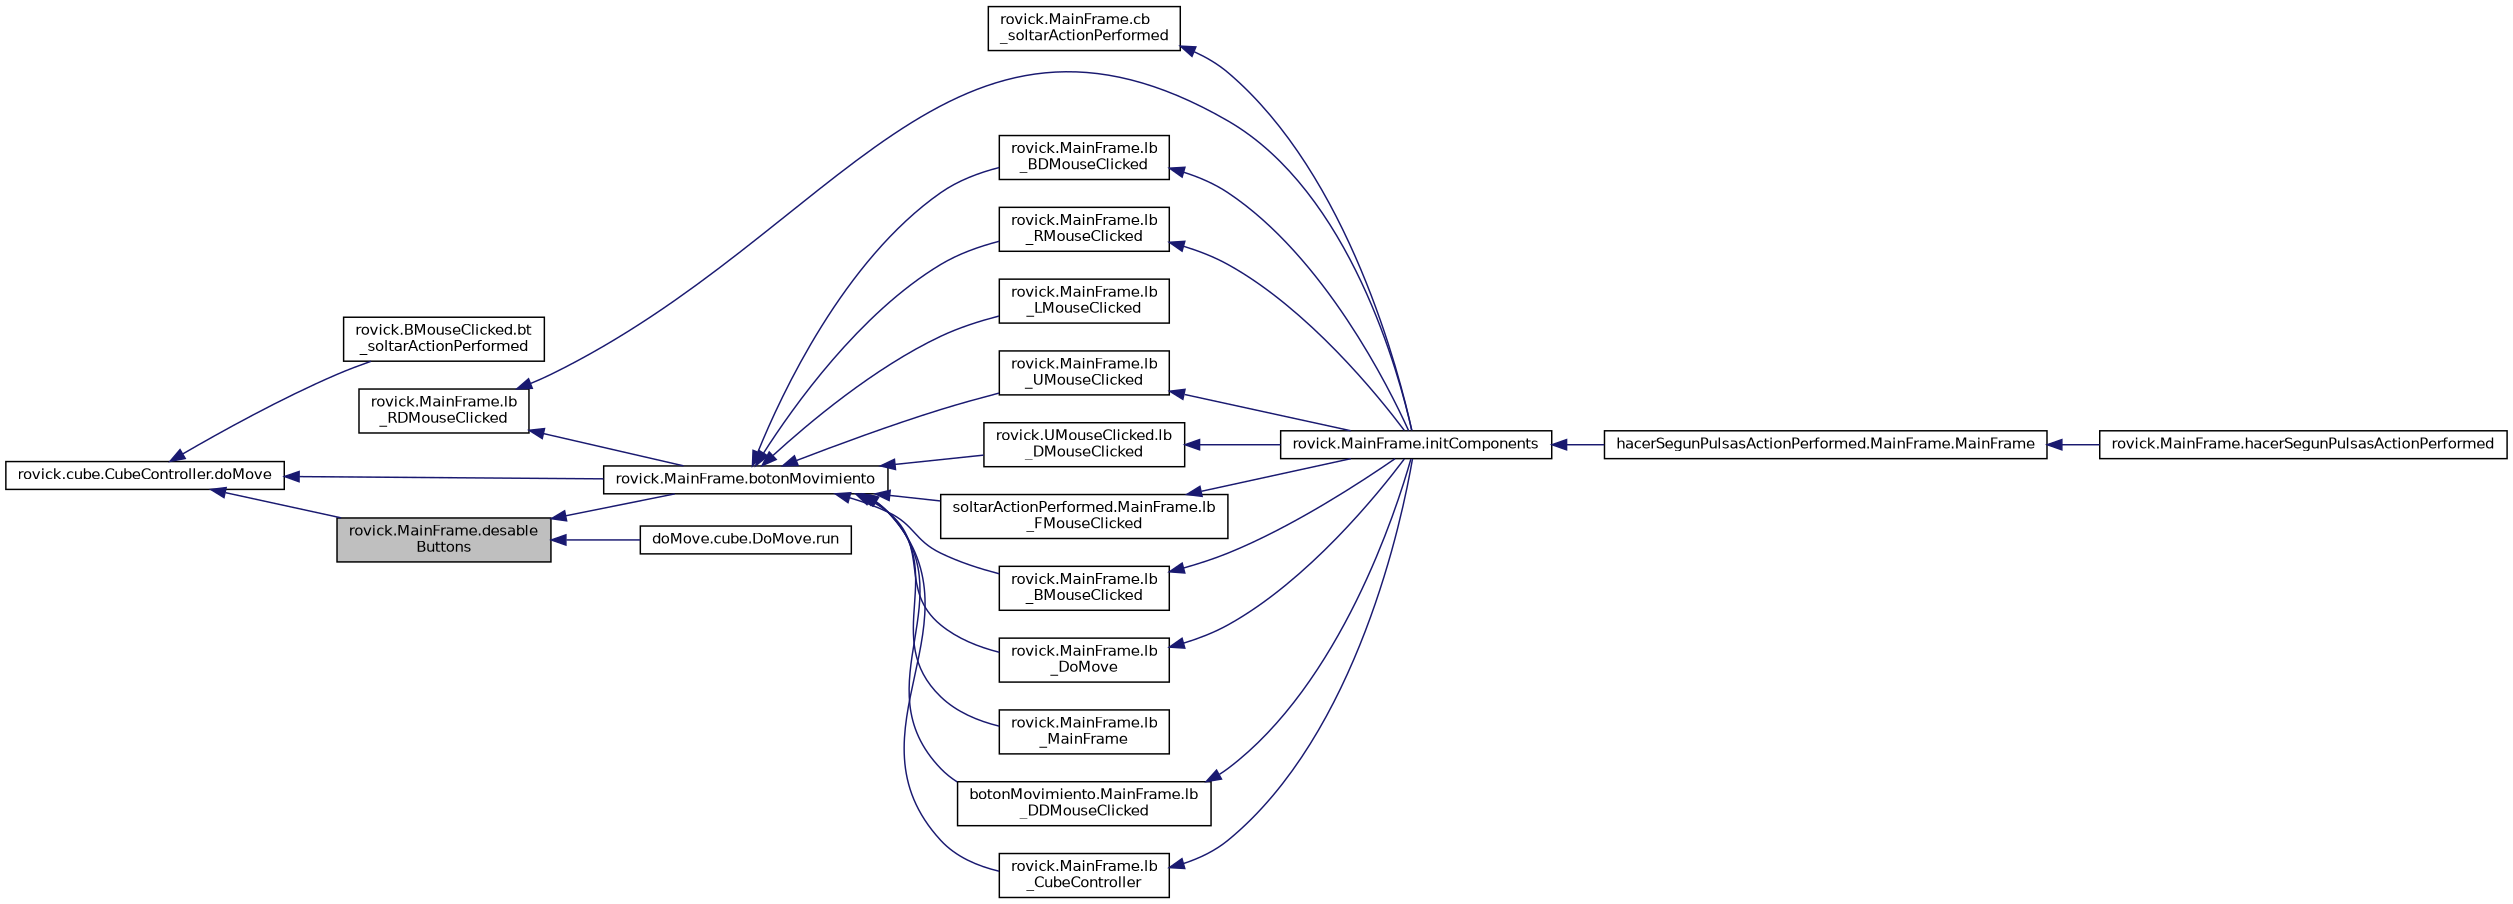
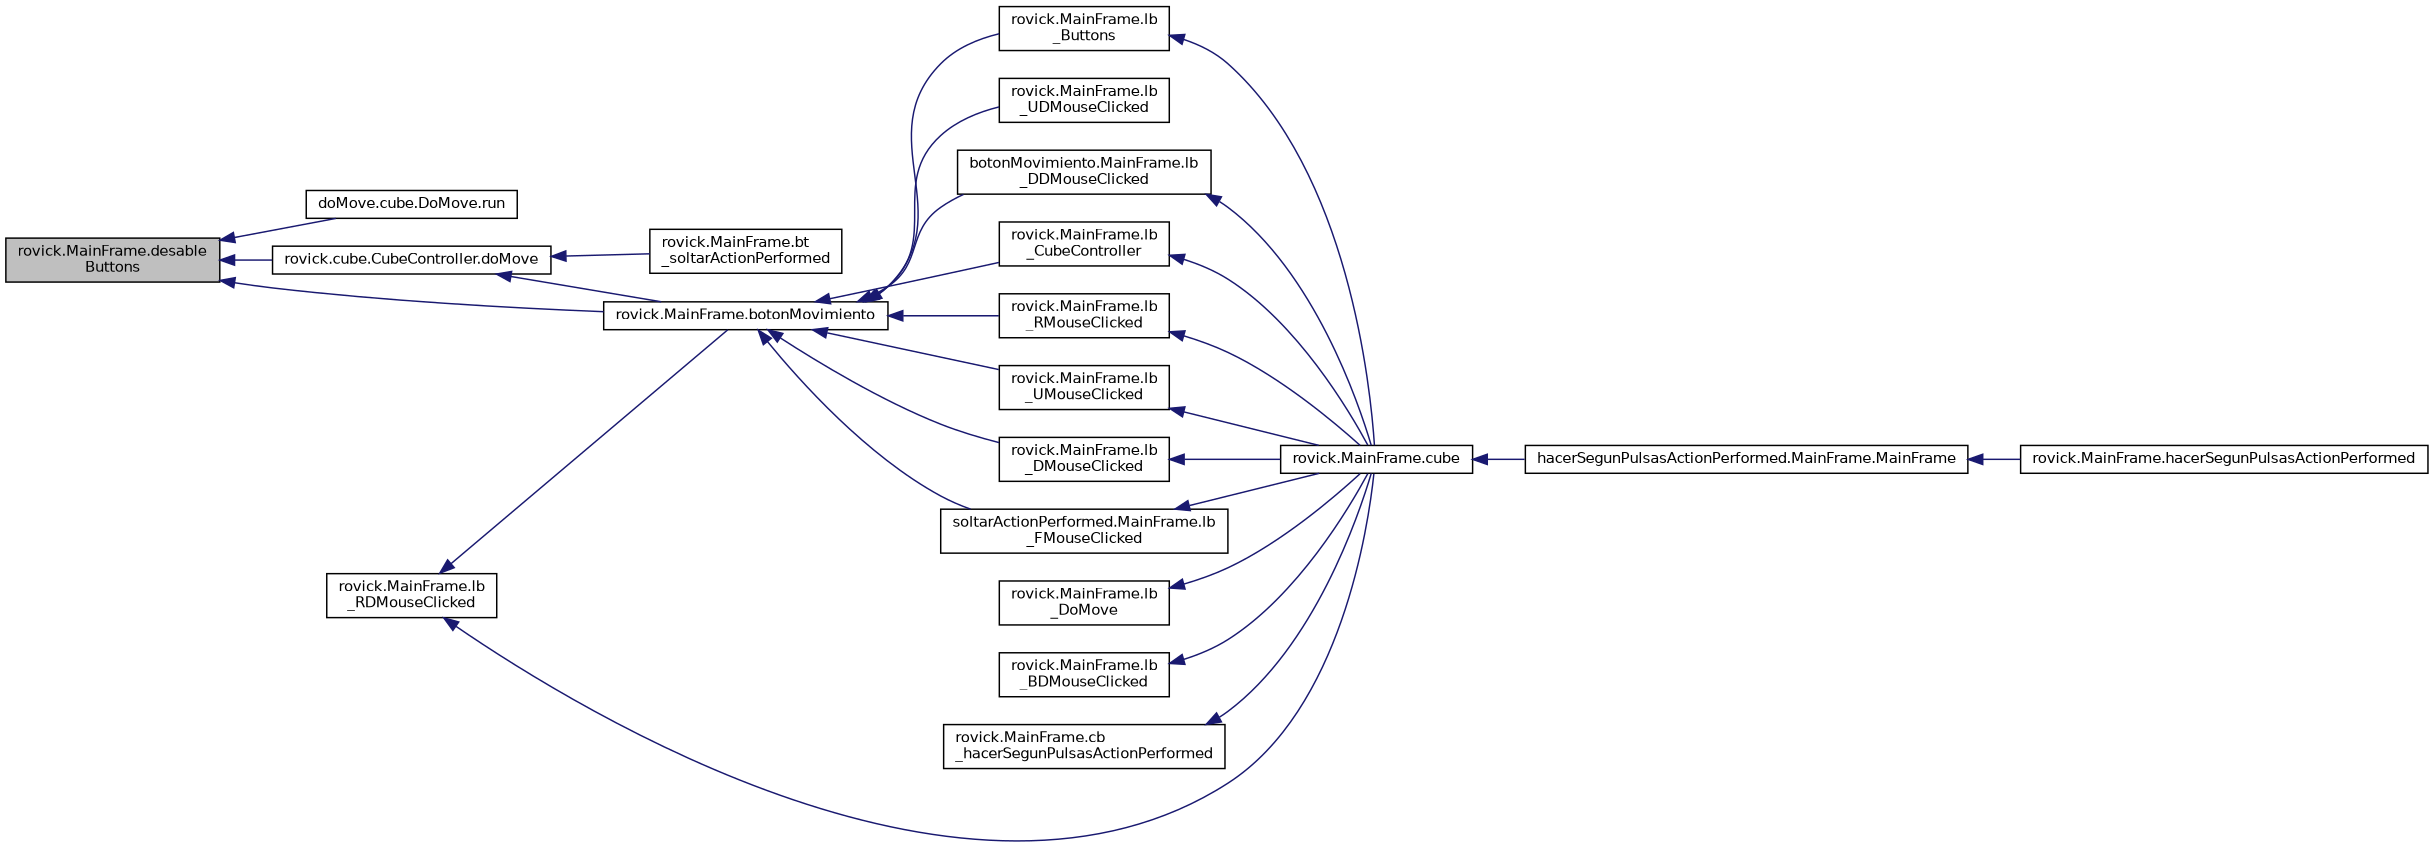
node "rovick.MainFrame.cb _soltarActionPerformed": label "rovick.MainFrame.cb _soltarActionPerformed" -> "rovick.MainFrame.cb _hacerSegunPulsasActionPerformed"
edge "rovick.MainFrame.lb _BDMouseClicked" -> "rovick.MainFrame.botonMovimiento": removed
node "rovick.MainFrame.lb _LMouseClicked": removed
node "rovick.BMouseClicked.bt _soltarActionPerformed": label "rovick.BMouseClicked.bt _soltarActionPerformed" -> "rovick.MainFrame.bt _soltarActionPerformed"
node "rovick.UMouseClicked.lb _DMouseClicked": label "rovick.UMouseClicked.lb _DMouseClicked" -> "rovick.MainFrame.lb _DMouseClicked"
node "rovick.MainFrame.initComponents": label "rovick.MainFrame.initComponents" -> "rovick.MainFrame.cube"
edge "rovick.MainFrame.desable Buttons" -> "rovick.cube.CubeController.doMove": reversed
node "rovick.MainFrame.lb _BMouseClicked": label "rovick.MainFrame.lb _BMouseClicked" -> "rovick.MainFrame.lb _Buttons"
edge "rovick.MainFrame.lb _DoMove" -> "rovick.MainFrame.botonMovimiento": removed
node "rovick.MainFrame.lb _MainFrame": label "rovick.MainFrame.lb _MainFrame" -> "rovick.MainFrame.lb _UDMouseClicked"
